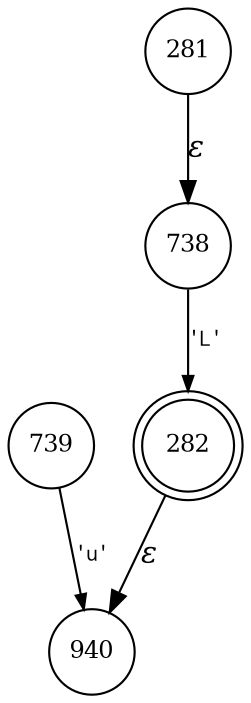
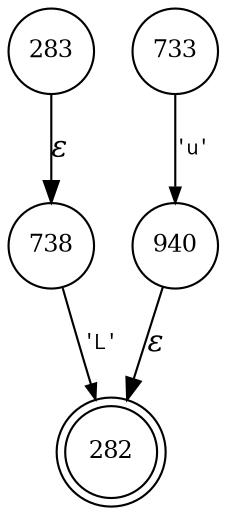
node "281": label "281" -> "283"
node "739": label "739" -> "733"
edge "282" -> "940": reversed
